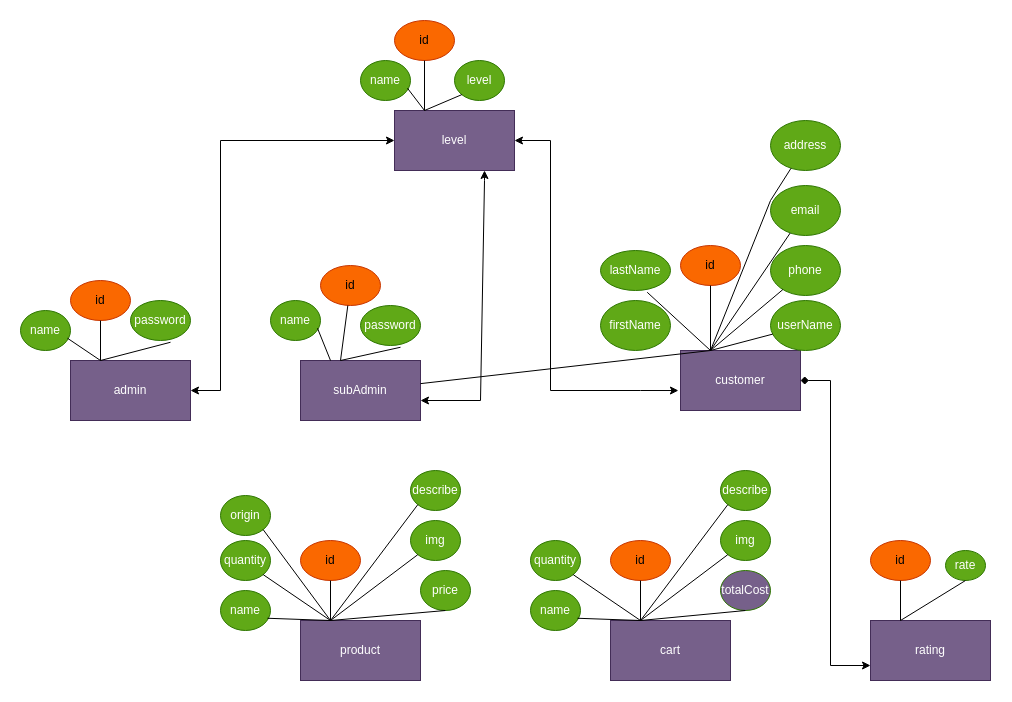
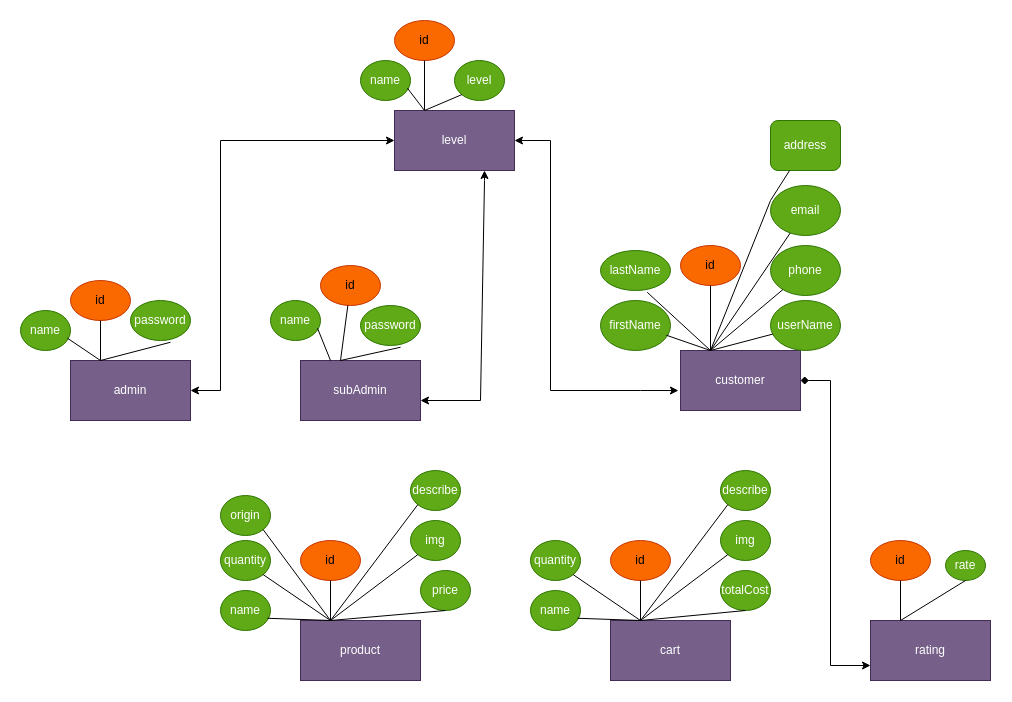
node "address": shape ellipse -> rounded rectangle
edge "customer" -- "subAdmin": now "customer" -- "firstName"
node "totalCost": fillcolor #76608a -> #60a917
